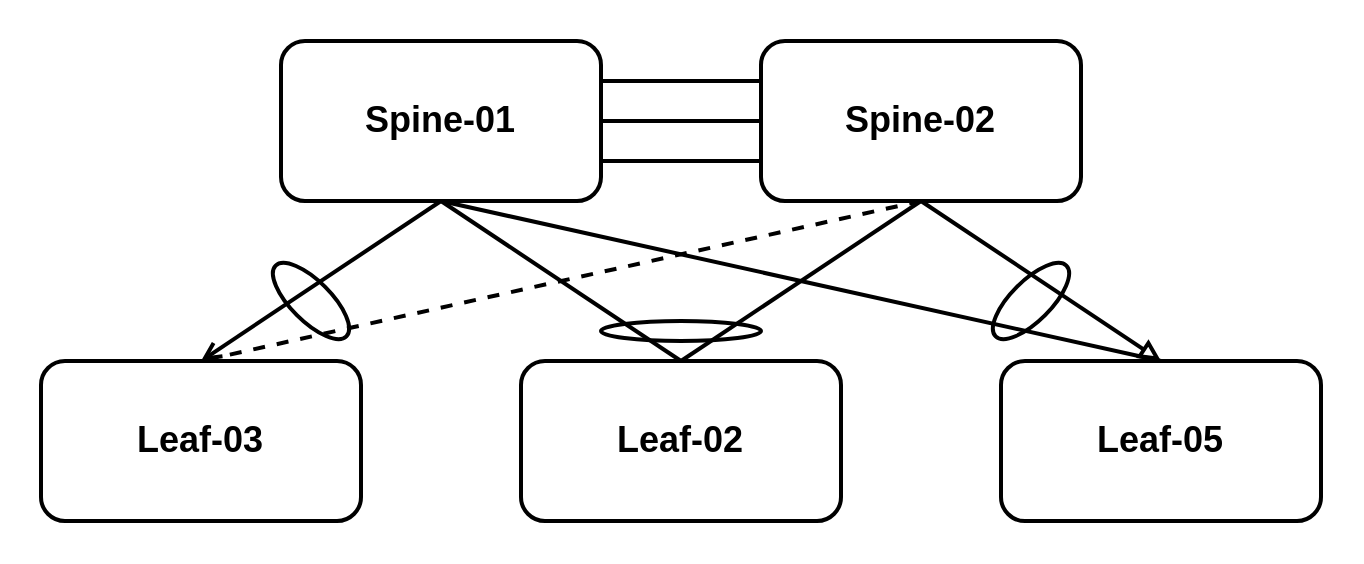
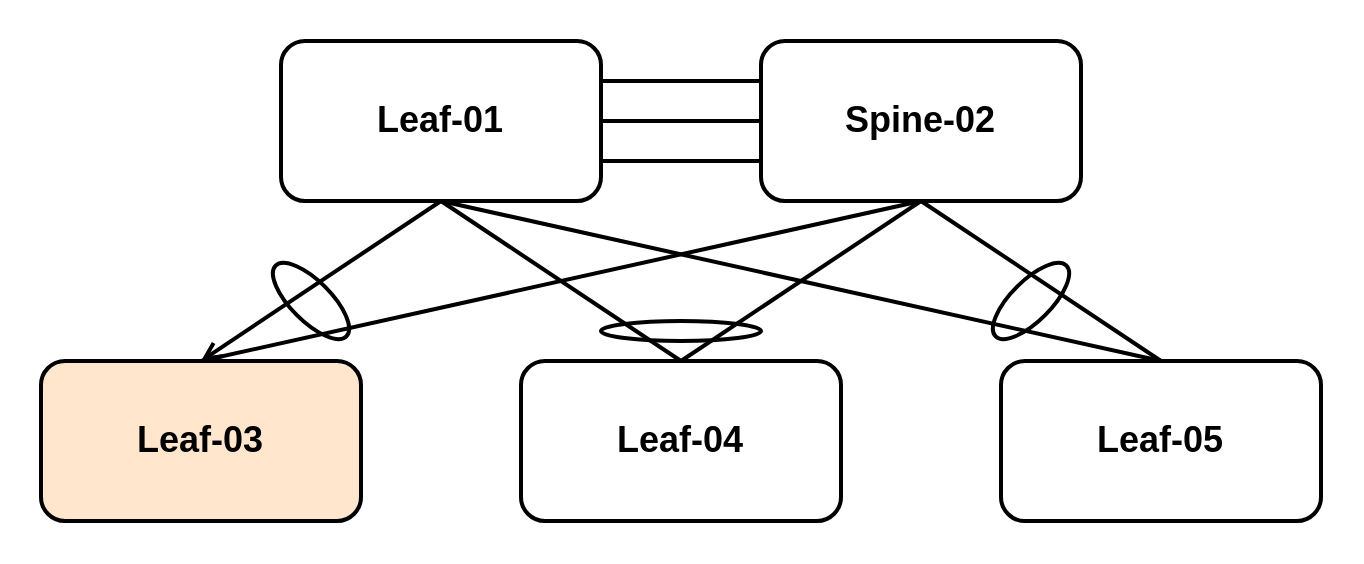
node "Spine-01": label "Spine-01" -> "Leaf-01"
edge "Spine-02" -- "Leaf-03": style dashed -> solid
edge "Spine-02" -> "Leaf-05": arrowhead block -> none
node "Leaf-03": fillcolor #ffffff -> #ffe6cc
node "Leaf-02": label "Leaf-02" -> "Leaf-04"
